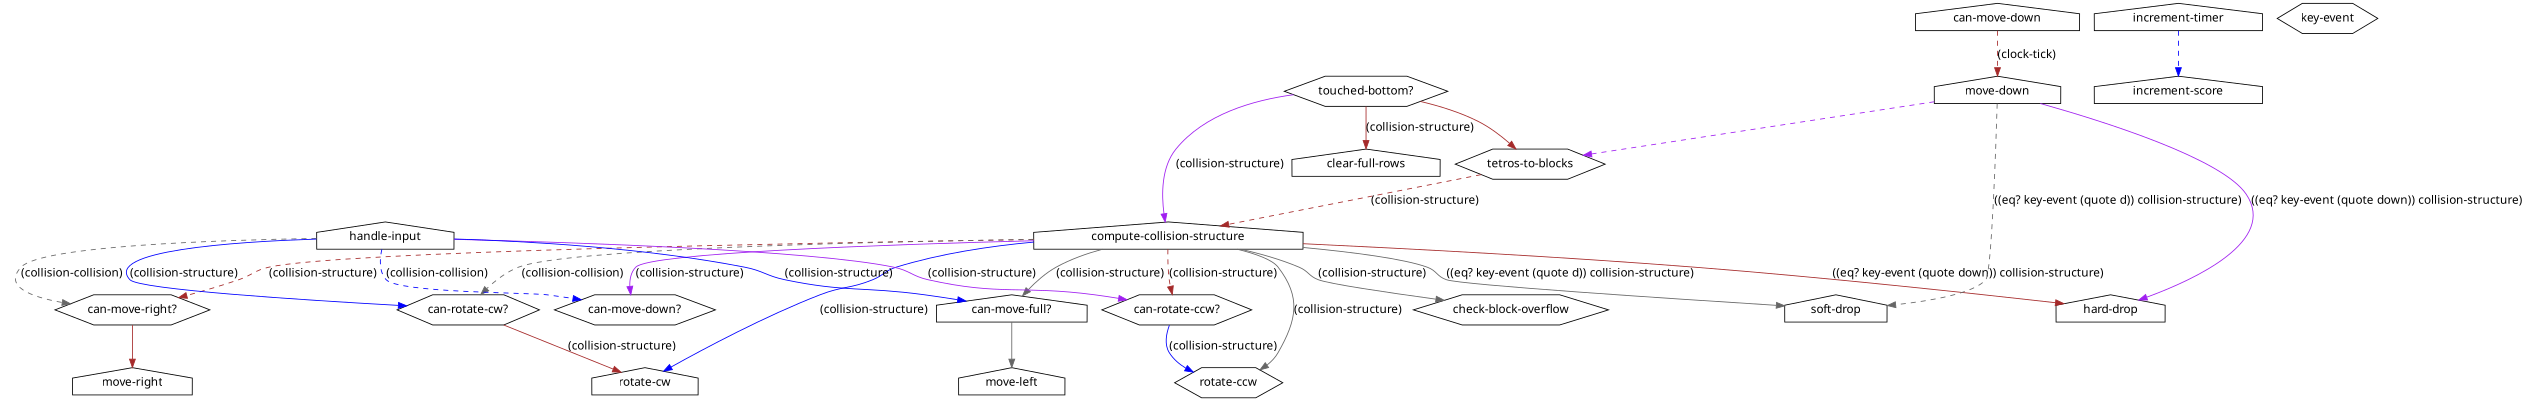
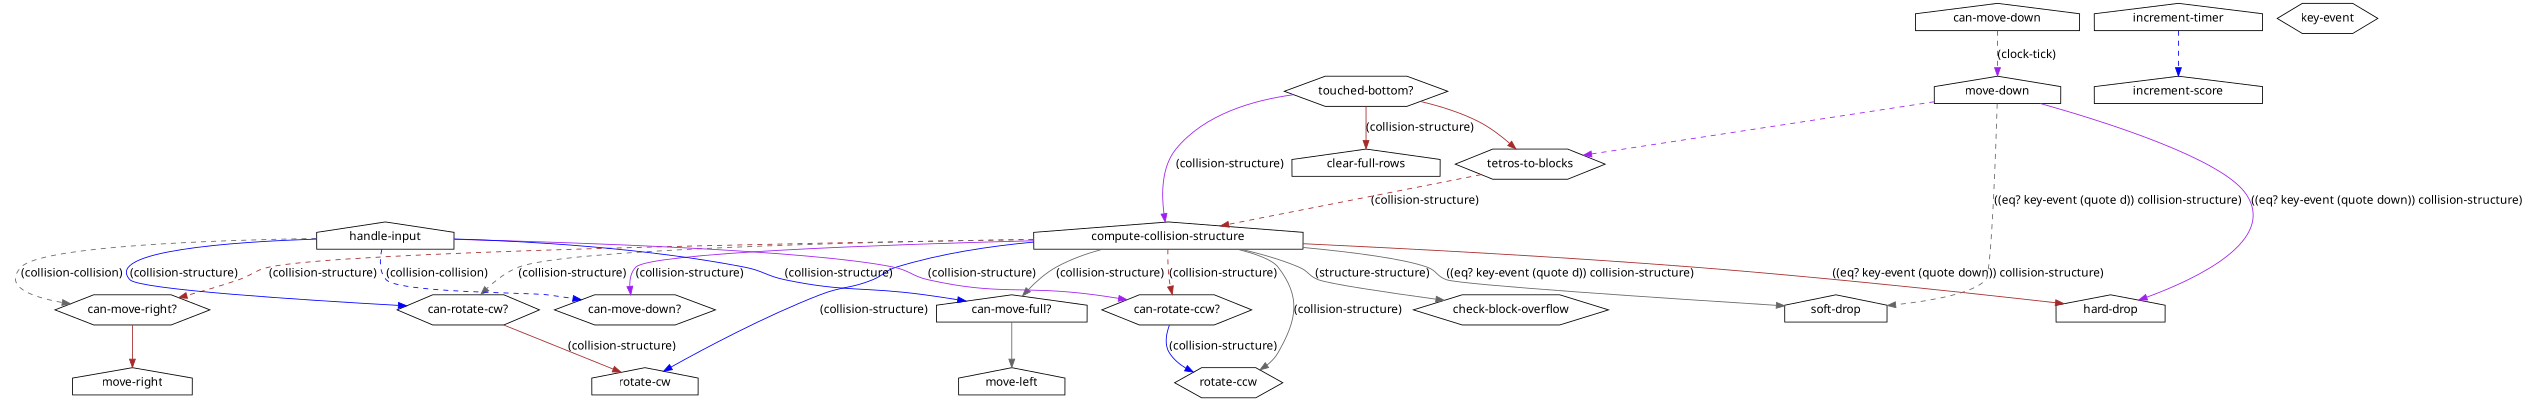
edge "can-move-down" -> "move-down": color brown -> purple
edge "compute-collision-structure" -> "can-rotate-cw?": label "(collision-collision)" -> "(collision-structure)"
edge "compute-collision-structure" -> "check-block-overflow": label "(collision-structure)" -> "(structure-structure)"
